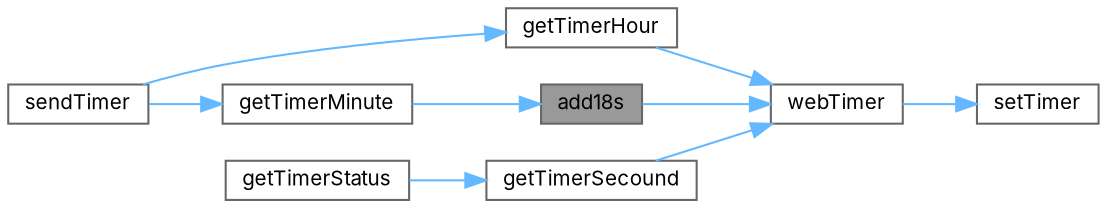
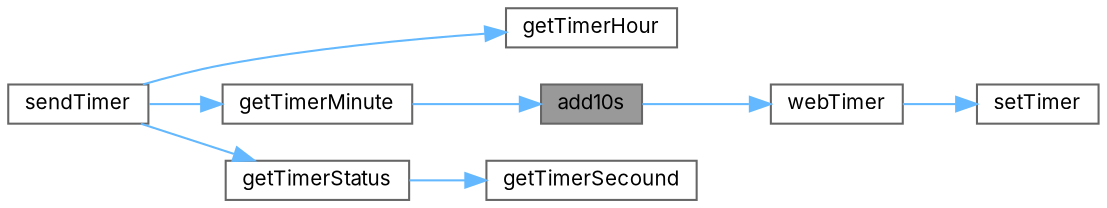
edge "getTimerHour" -> "webTimer": removed
node "add18s": label "add18s" -> "add10s"
edge "sendTimer" -> "getTimerStatus": added
edge "getTimerSecound" -> "webTimer": removed
